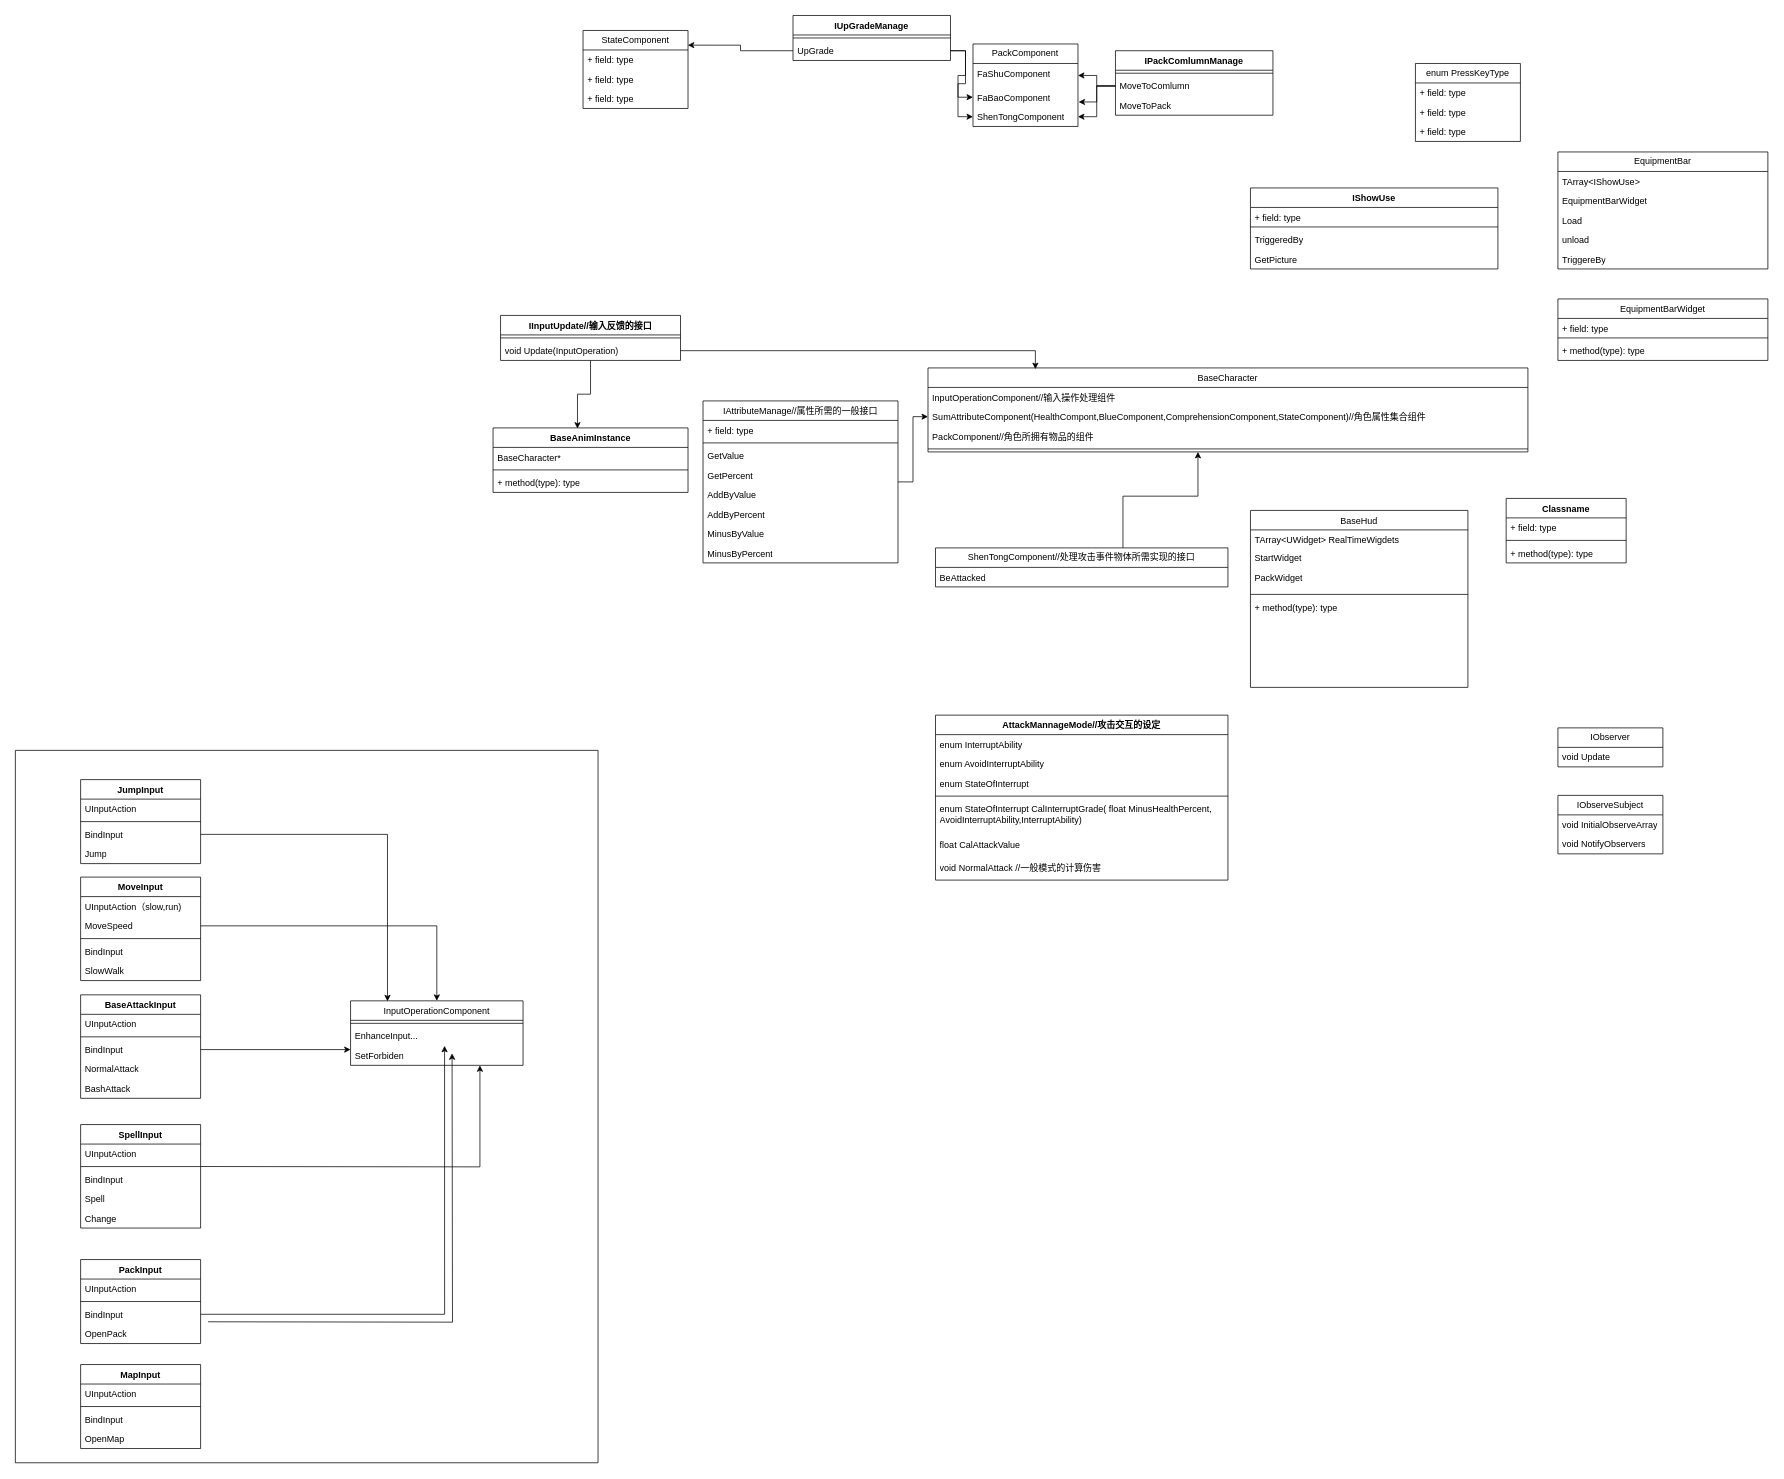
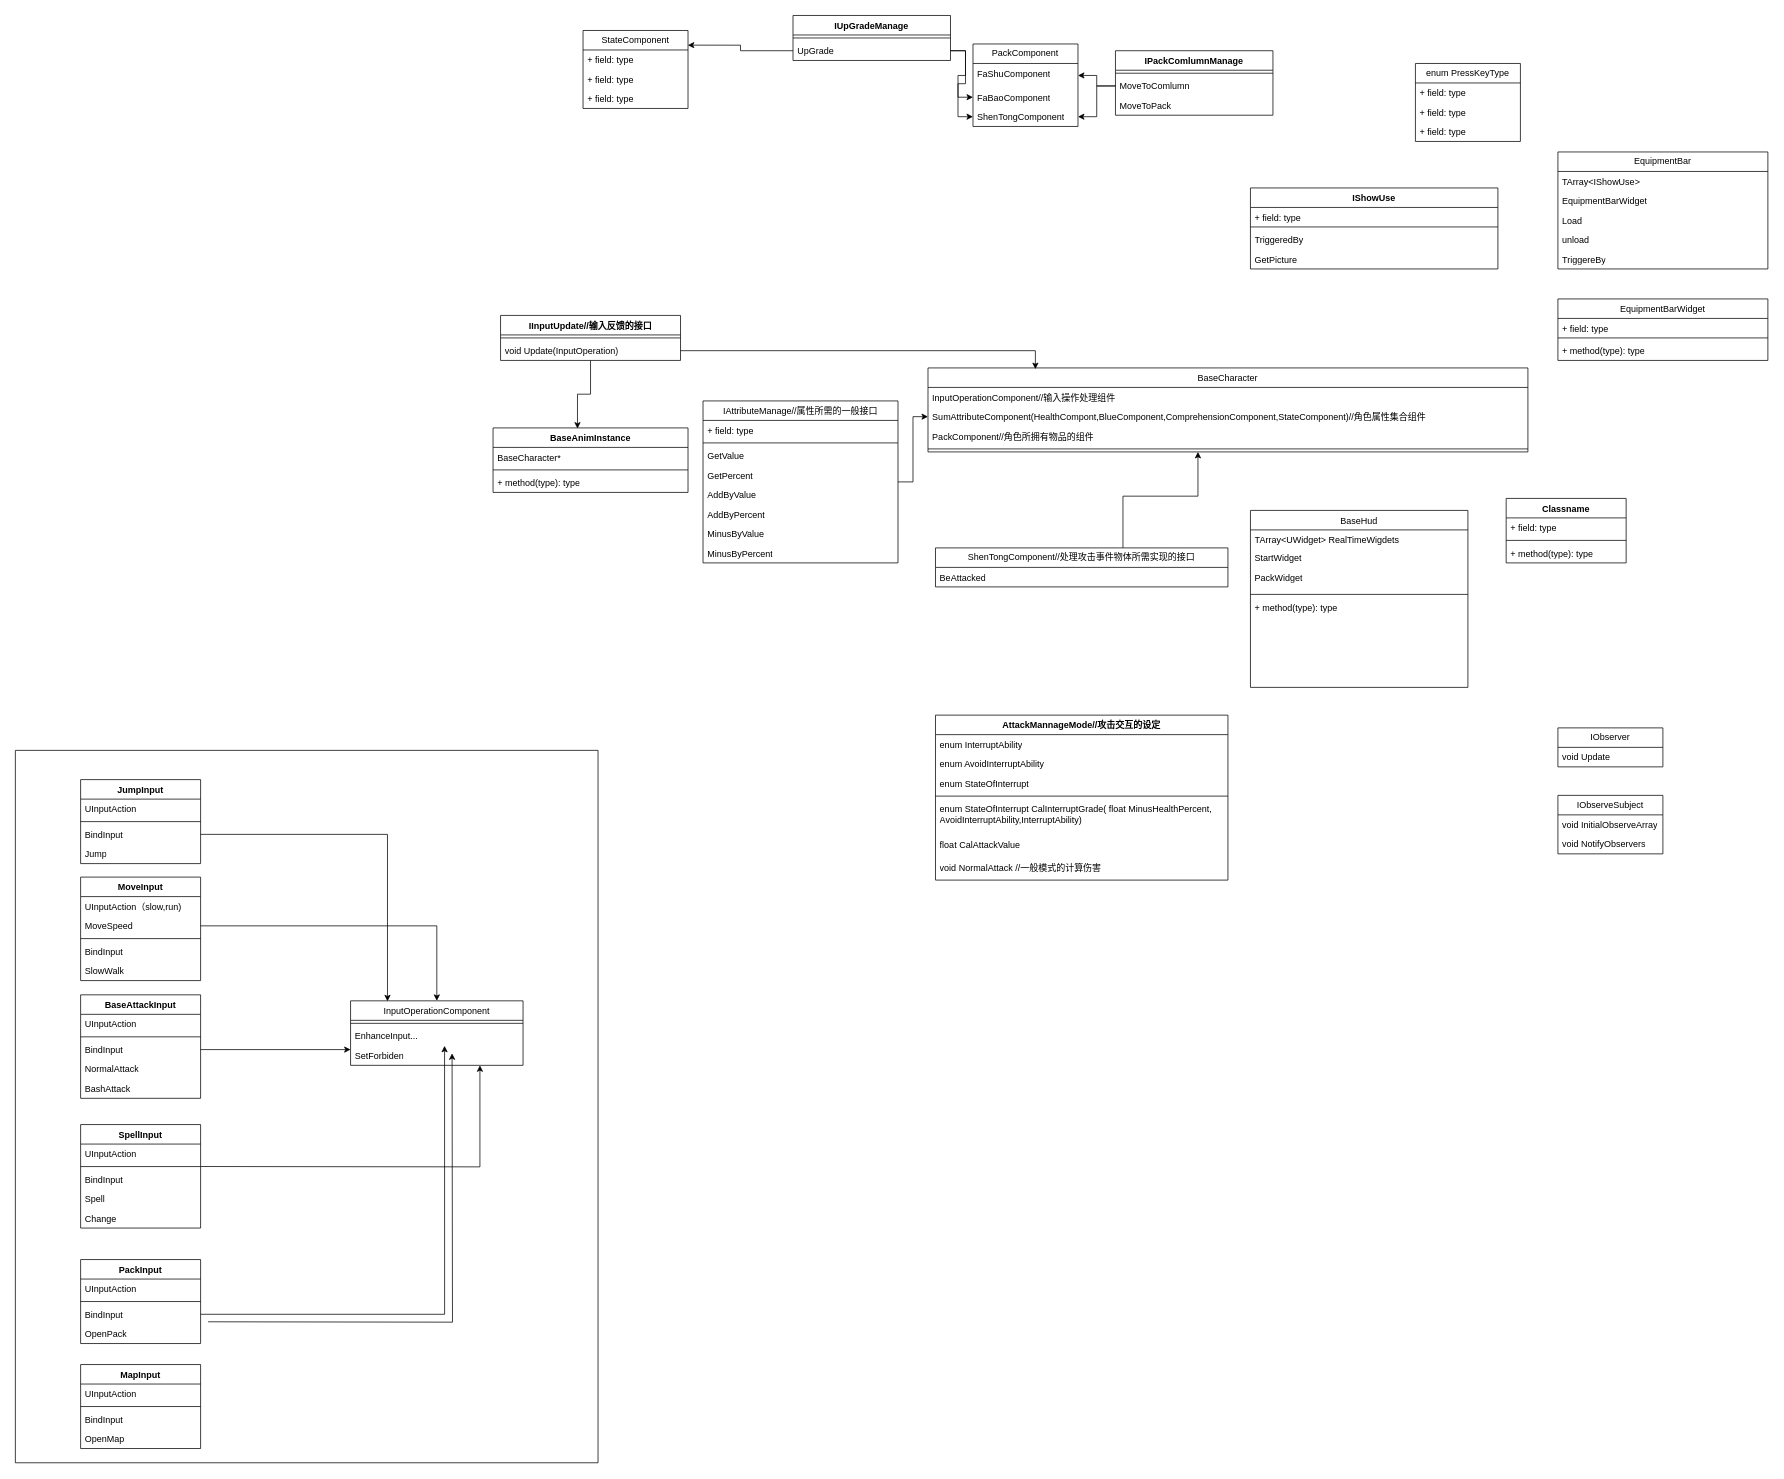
edge "MoveToComlumn" -> "FaBaoComponent": removed
